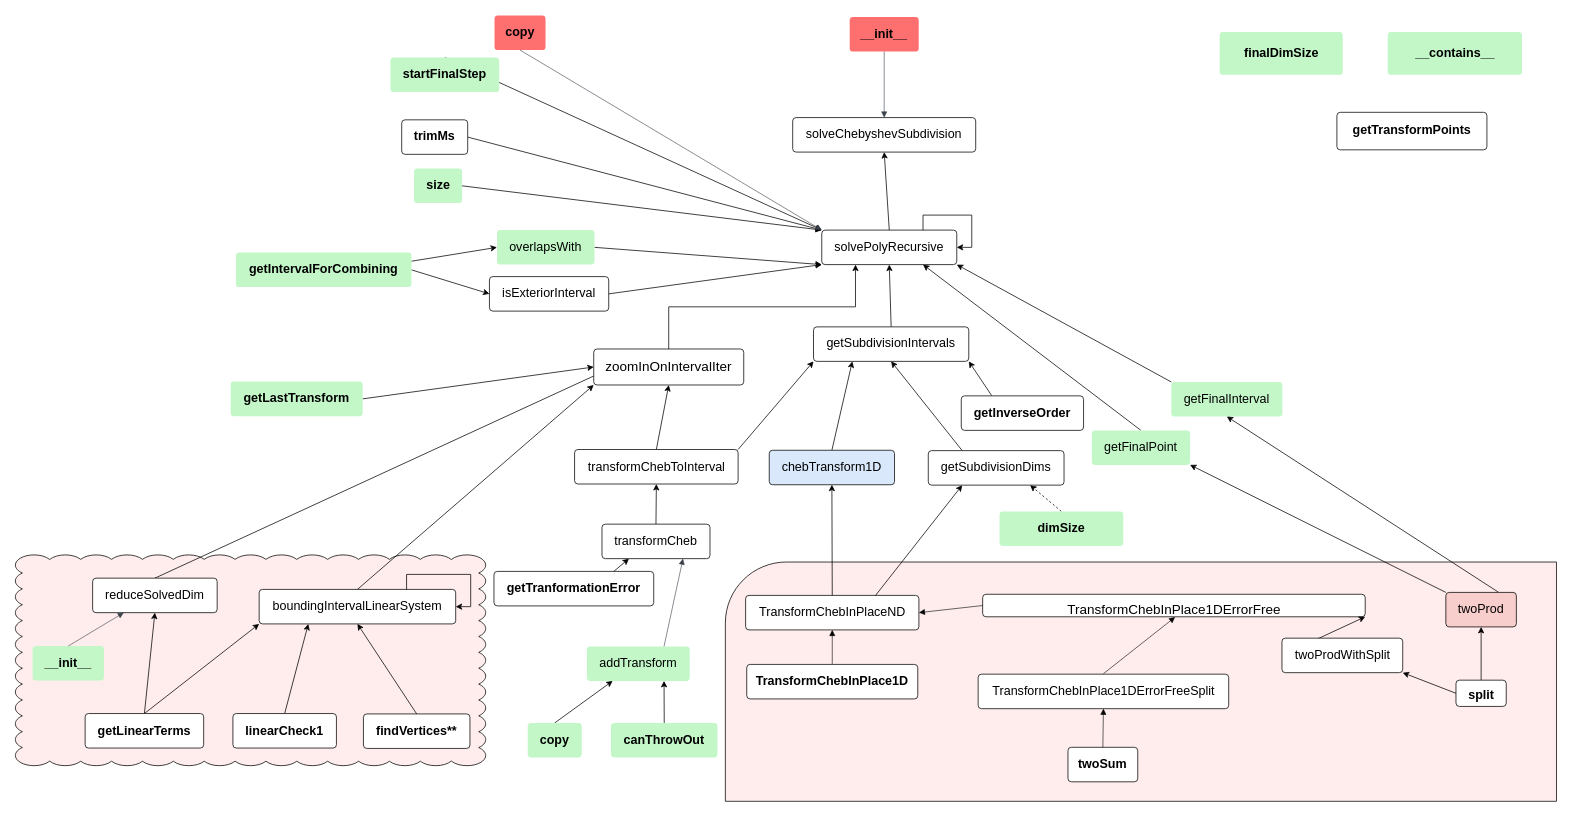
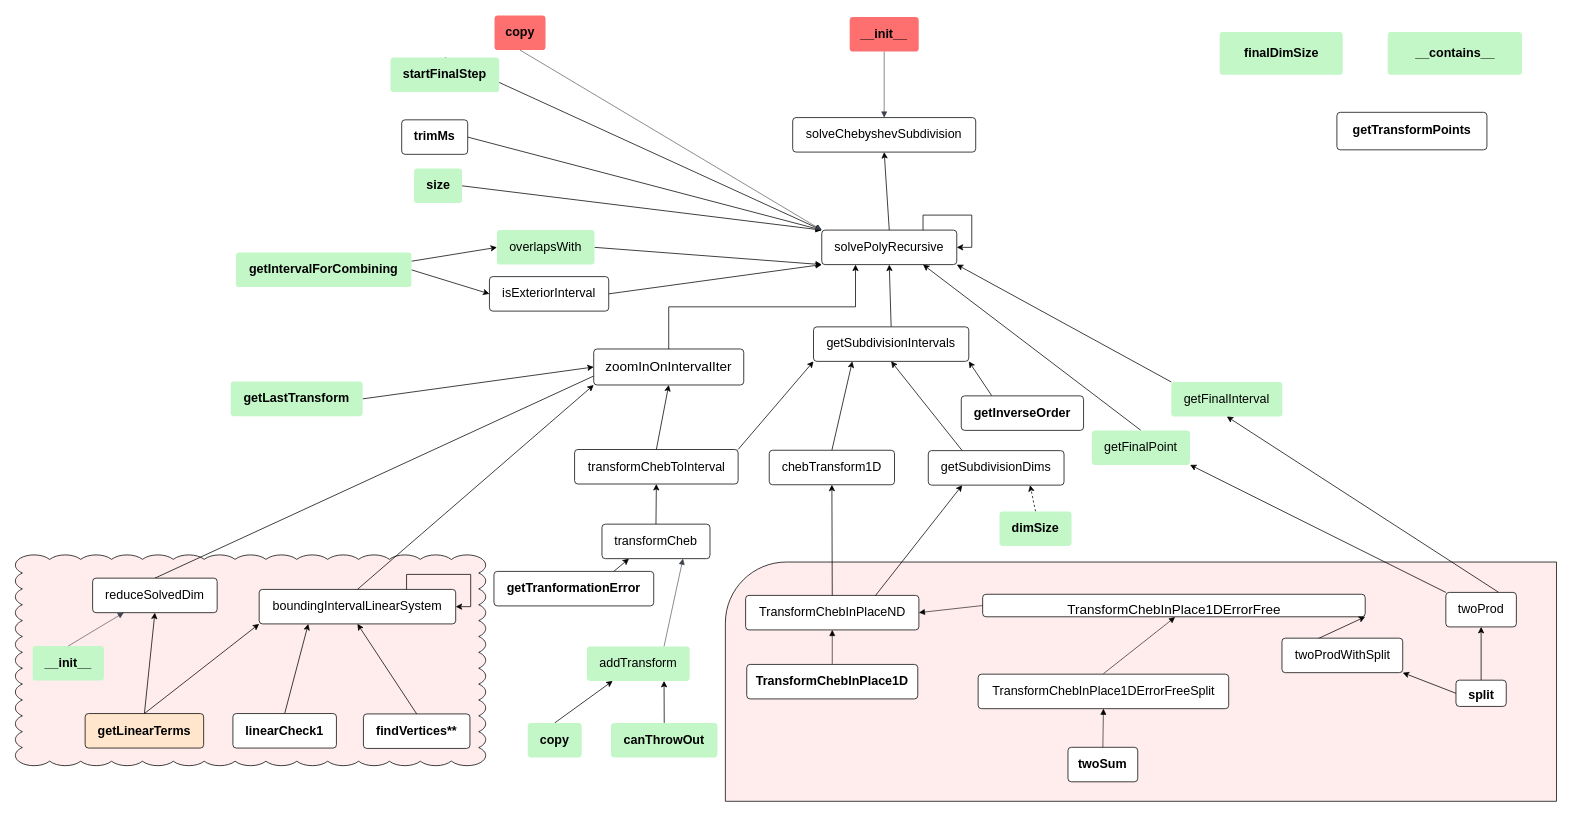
node "chebTransform1D": fillcolor #dae8fc -> #ffffff
node "dimSize": size 124x35 -> 72x35
node "twoProd": fillcolor #f8cecc -> #ffffff
node "getLinearTerms": fillcolor #ffffff -> #ffe6cc
